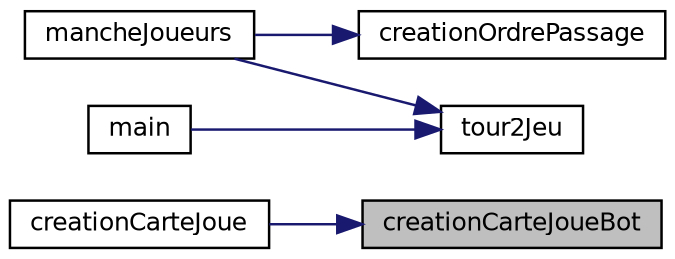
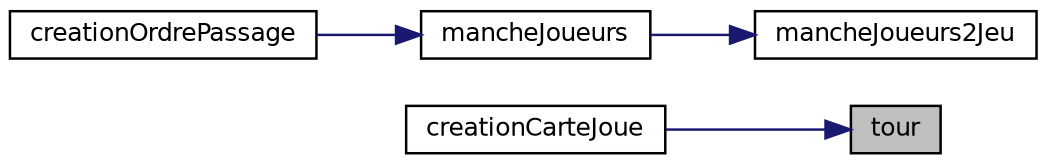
edge "mancheJoueurs" -> "creationOrdrePassage": reversed
node "main": removed
node "tour2Jeu": label "tour2Jeu" -> "mancheJoueurs2Jeu"
node "creationCarteJoueBot": label "creationCarteJoueBot" -> "tour"
